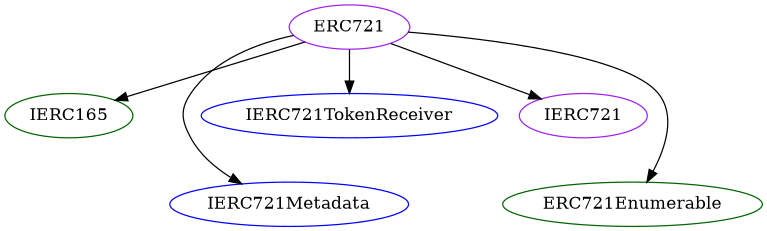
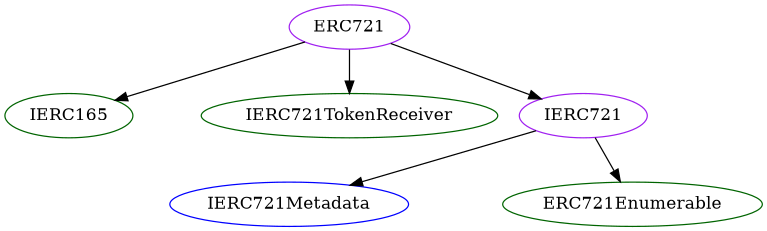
edge "ERC721" -> "ERC721Enumerable": now "IERC721" -> "ERC721Enumerable"
edge "ERC721" -> "IERC721Metadata": now "IERC721" -> "IERC721Metadata"
node "IERC721TokenReceiver": color blue -> darkgreen
